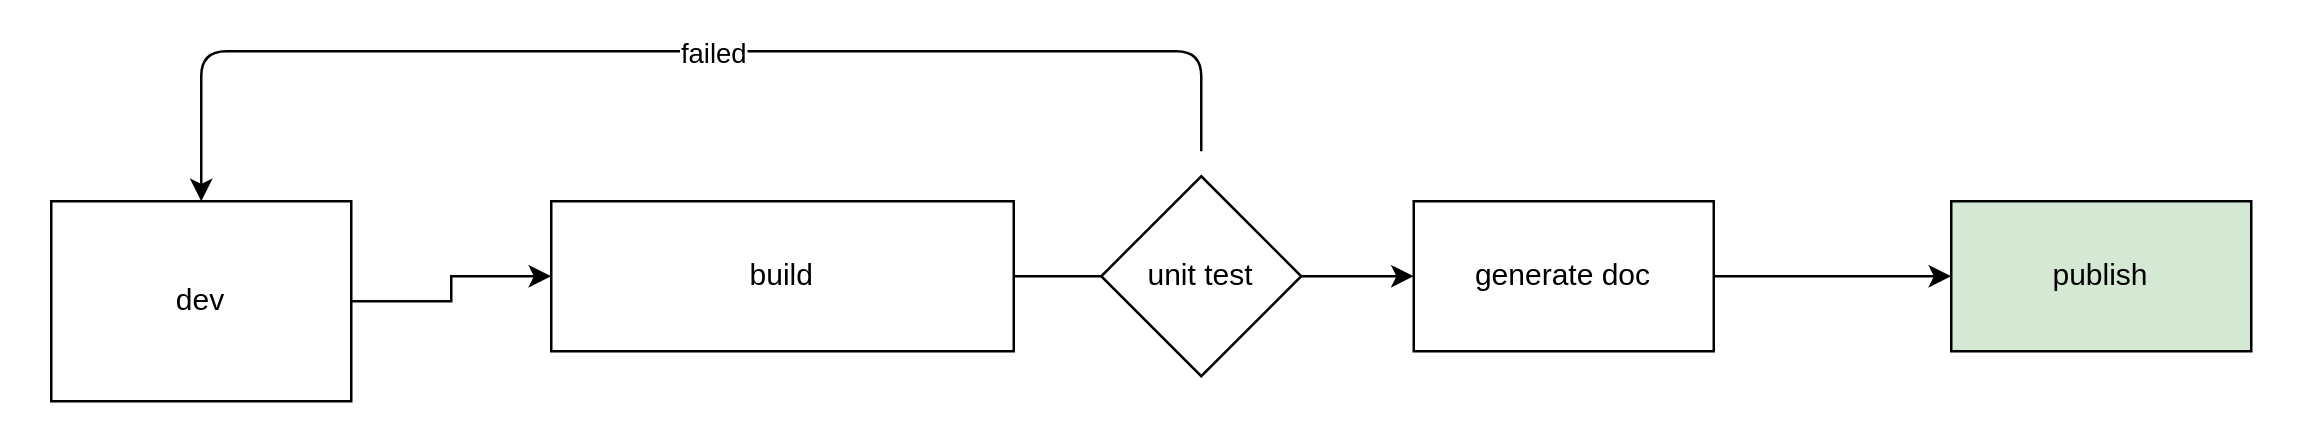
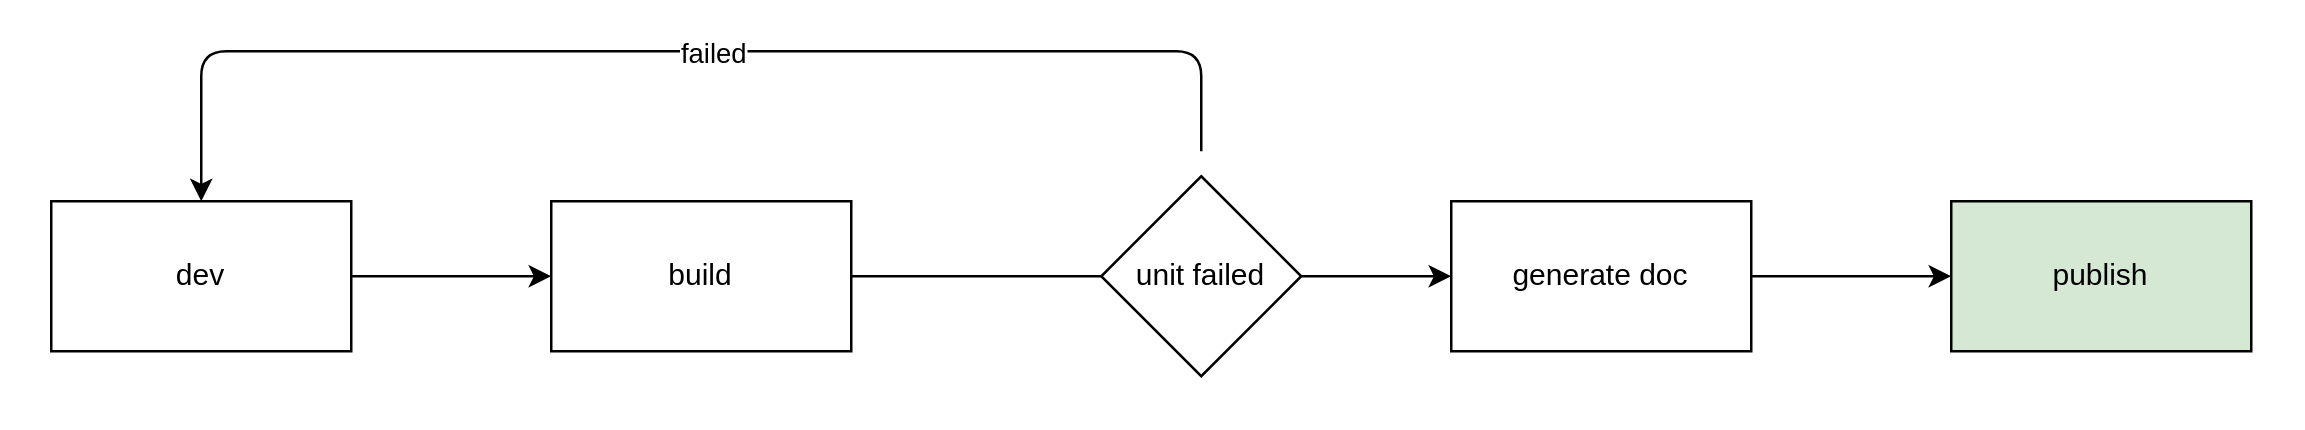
node "build": size 463x150 -> 300x150
node "unit test": label "unit test" -> "unit failed"
node "generate doc": moved (1564, 276) -> (1601, 276)
node "dev": size 300x200 -> 300x150
